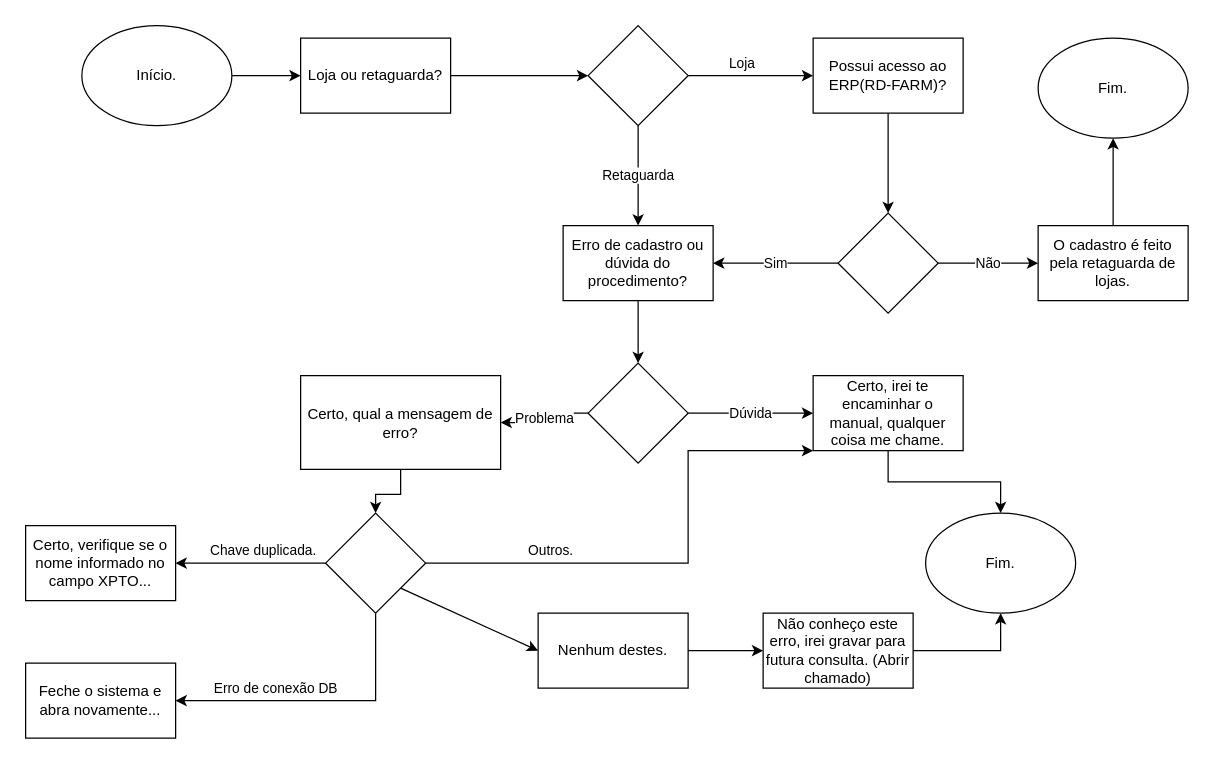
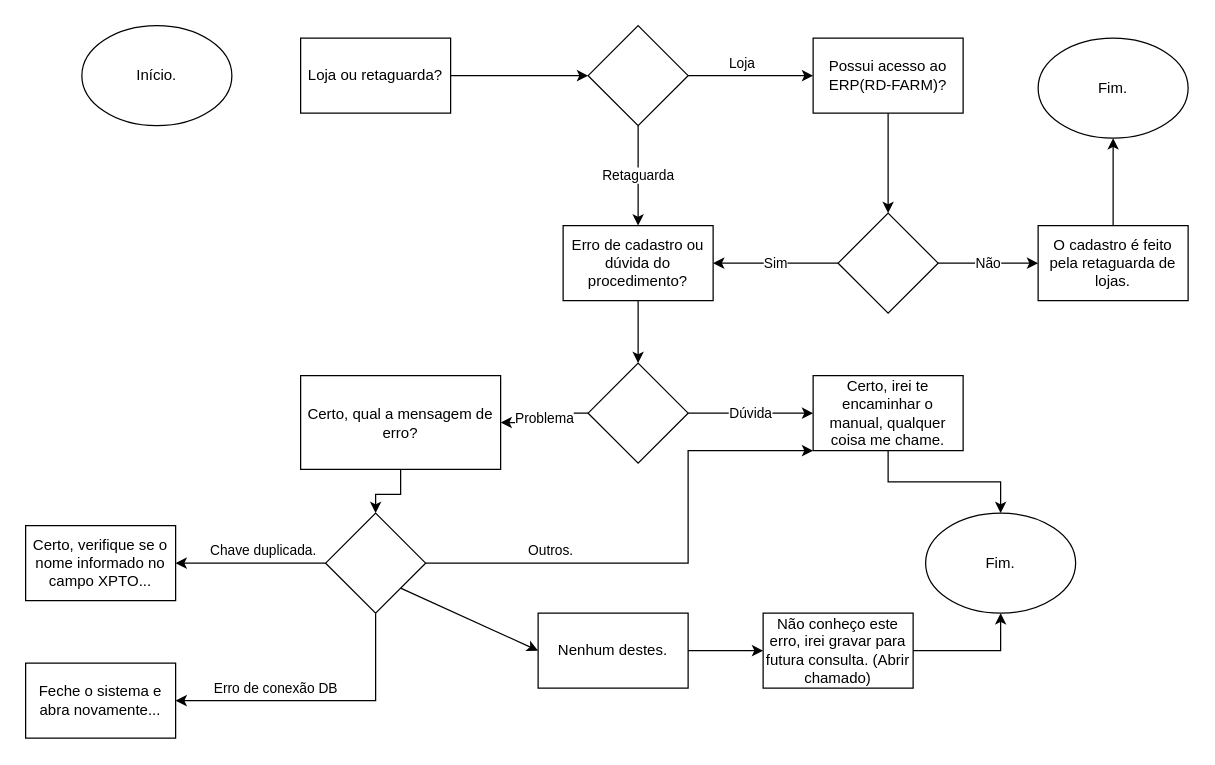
edge "Início." -> "Loja ou retaguarda?": removed
